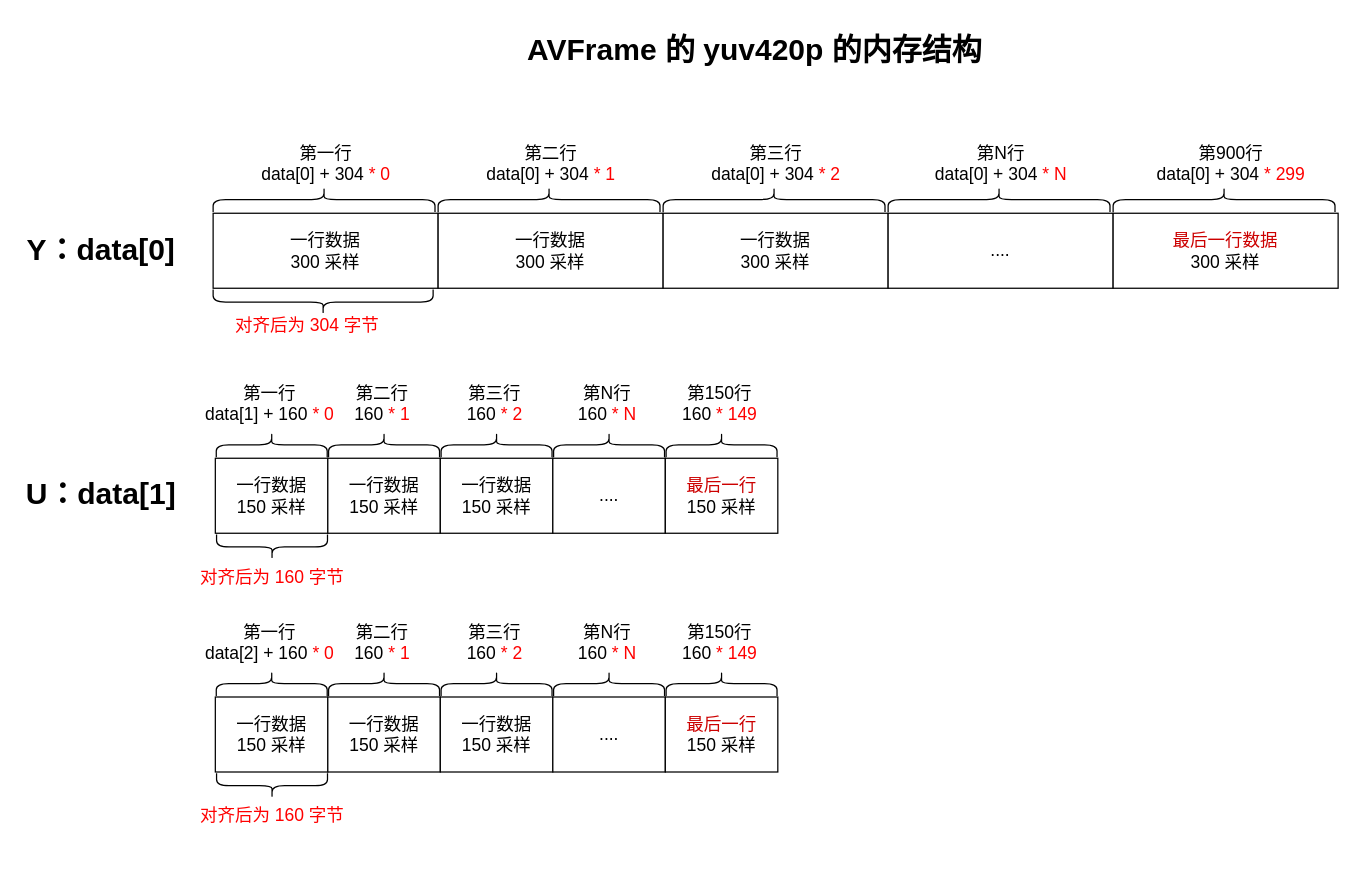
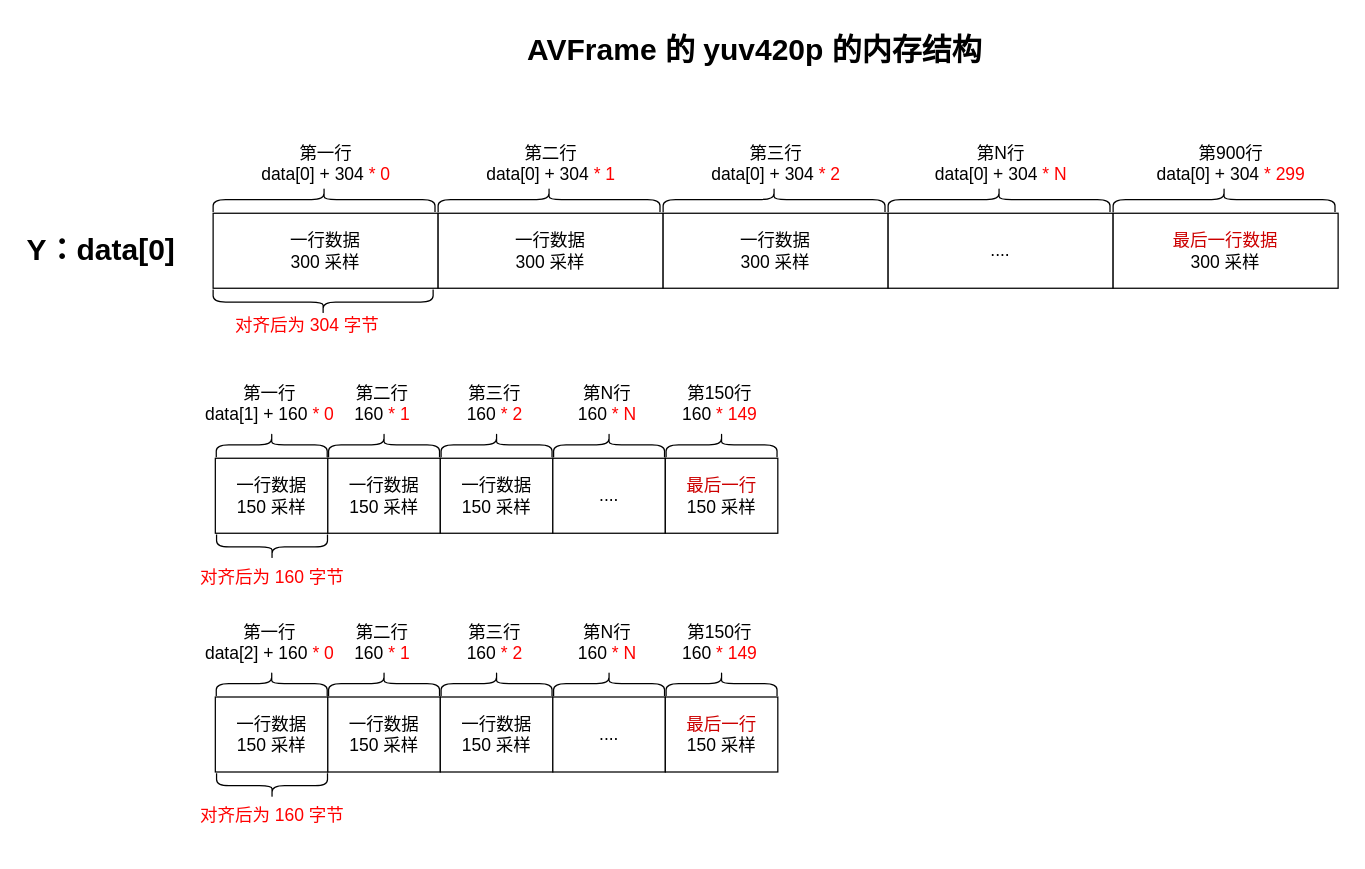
node "U：data[1]": removed
